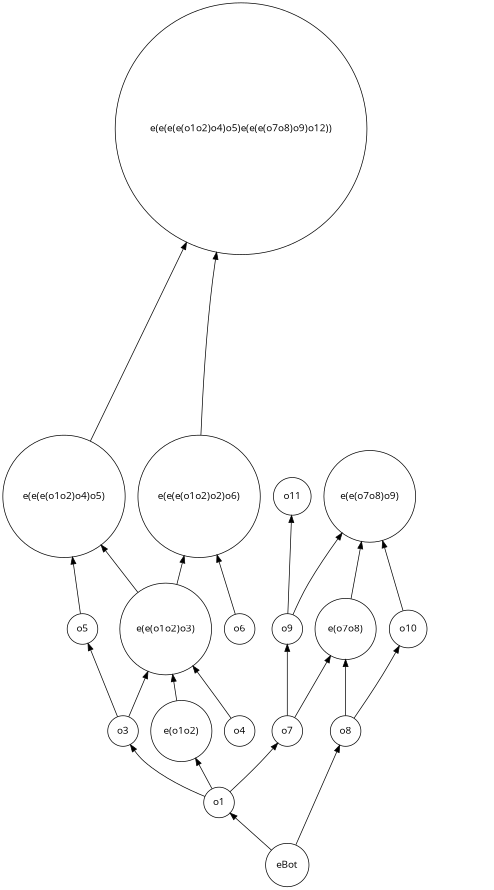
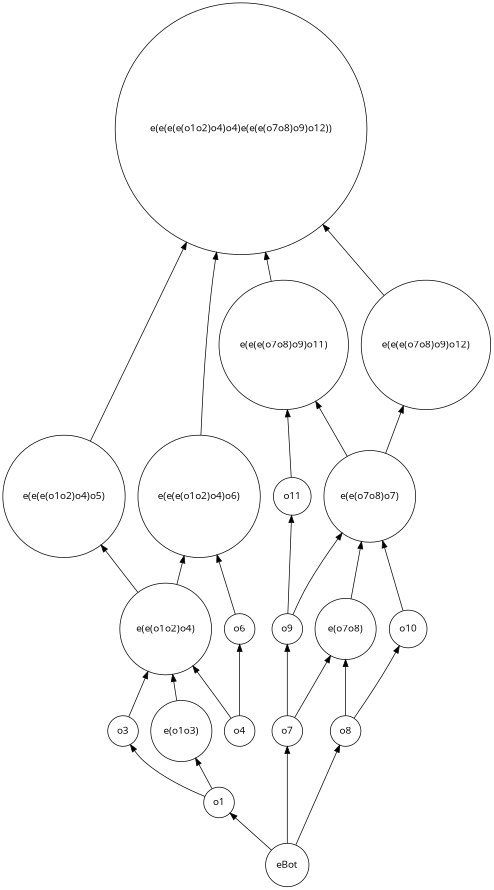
node "e(e(e(e(o1o2)o4)o5)e(e(e(o7o8)o9)o12))": label "e(e(e(e(o1o2)o4)o5)e(e(e(o7o8)o9)o12))" -> "e(e(e(e(o1o2)o4)o4)e(e(e(o7o8)o9)o12))"
node "e(e(e(o7o8)o9)o11)": added
node "e(e(e(o7o8)o9)o12)": added
node "e(e(e(o1o2)o2)o6)": label "e(e(e(o1o2)o2)o6)" -> "e(e(e(o1o2)o4)o6)"
node "e(e(o7o8)o9)": label "e(e(o7o8)o9)" -> "e(e(o7o8)o7)"
node "o5": removed
node "e(e(o1o2)o3)": label "e(e(o1o2)o3)" -> "e(e(o1o2)o4)"
edge "o4" -> "o6": added
node "e(o1o2)": label "e(o1o2)" -> "e(o1o3)"
edge "o1" -> "o7": now "eBot" -> "o7"
